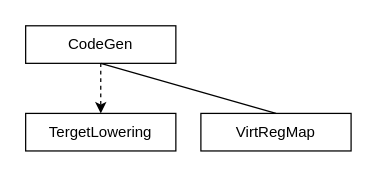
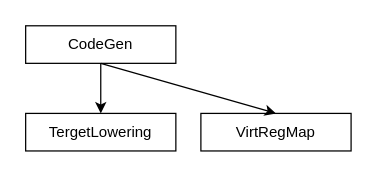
edge "CodeGen" -> "TergetLowering": style dashed -> solid
edge "CodeGen" -- "VirtRegMap": arrowhead none -> classic
